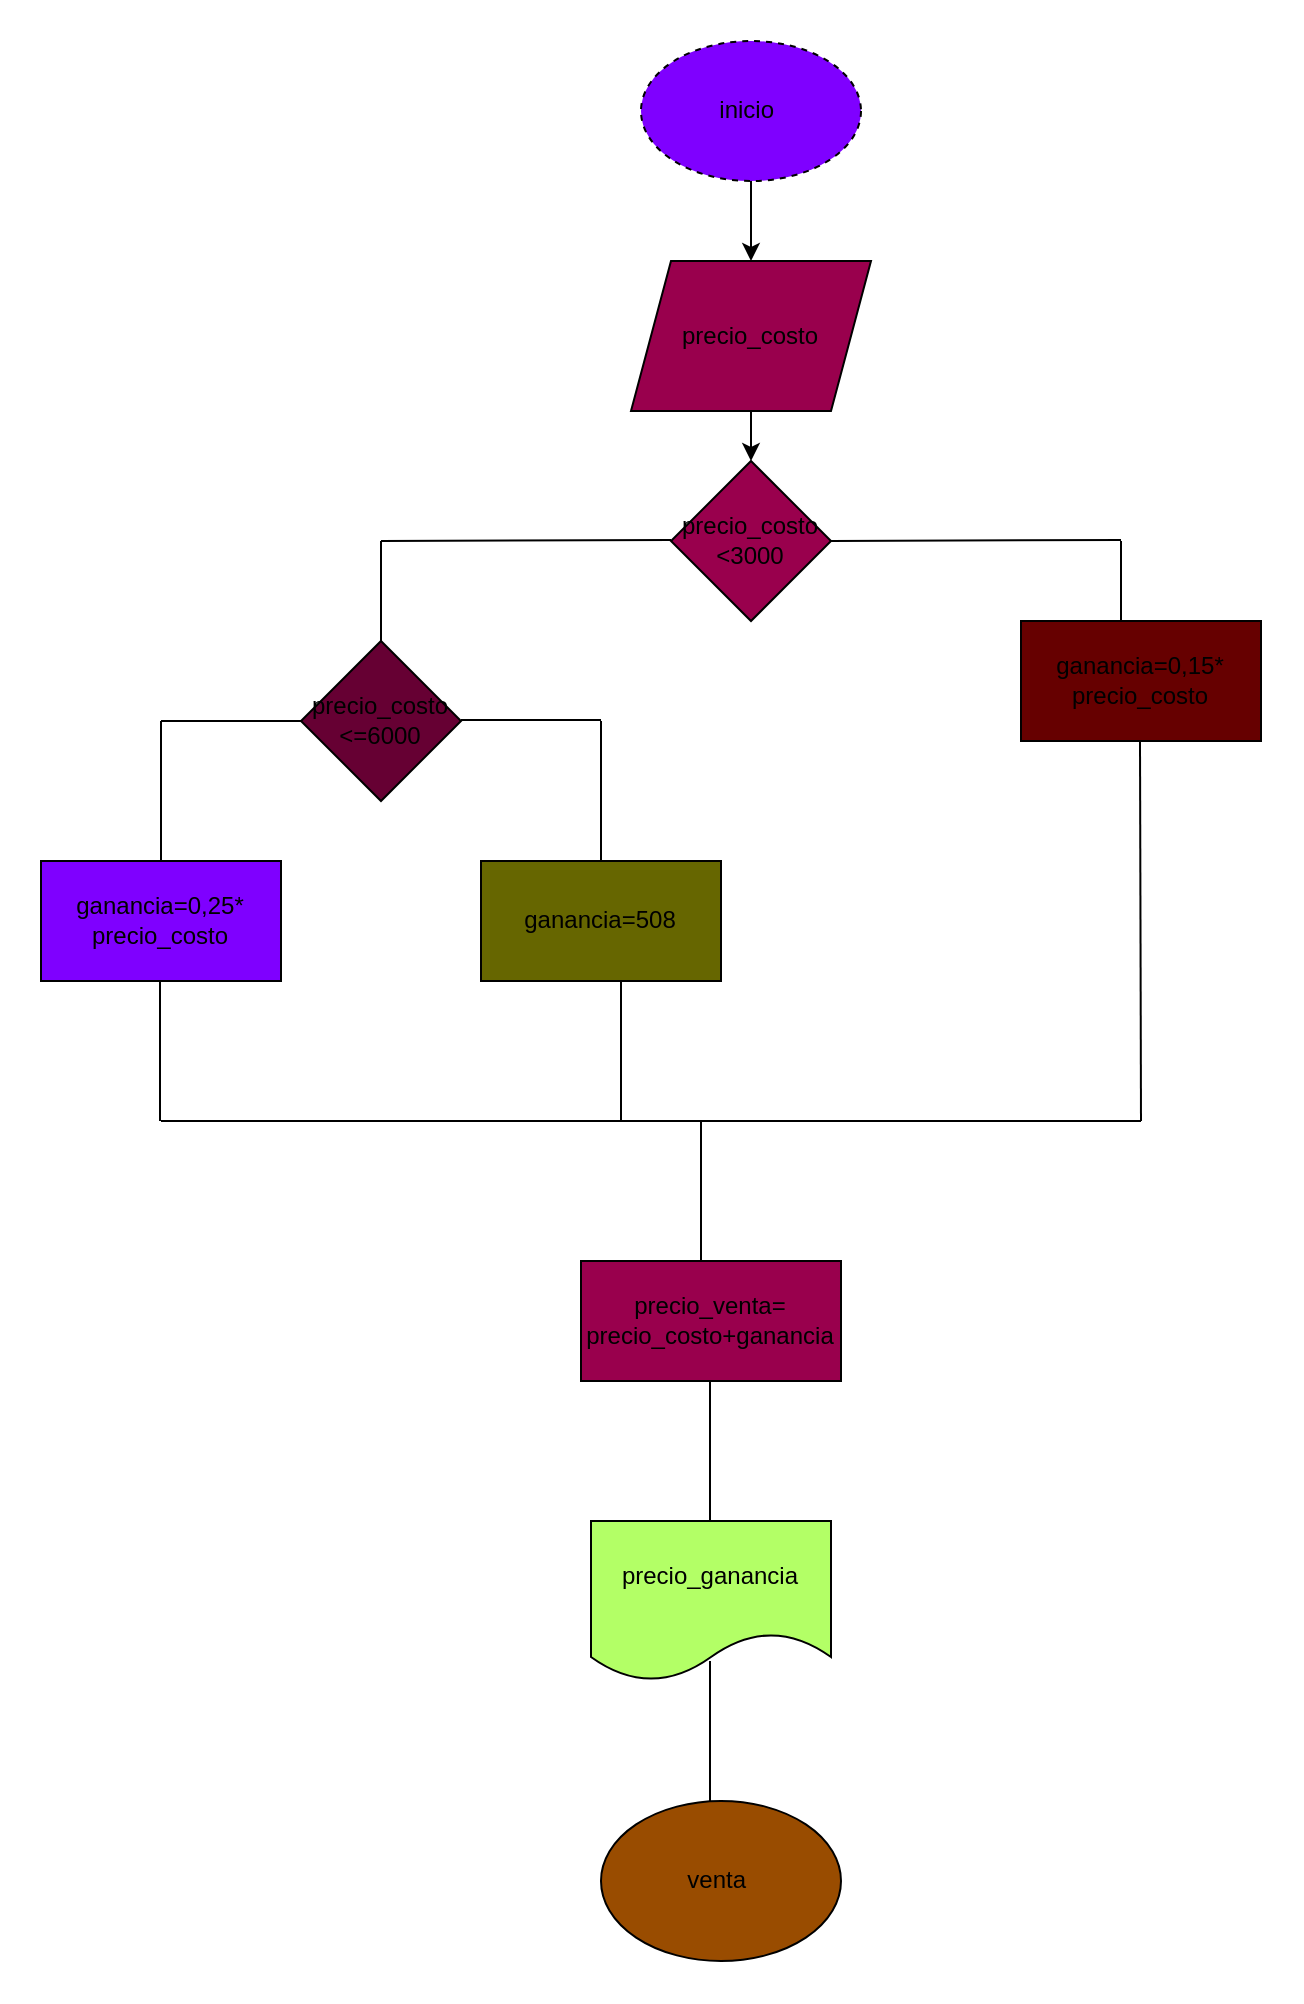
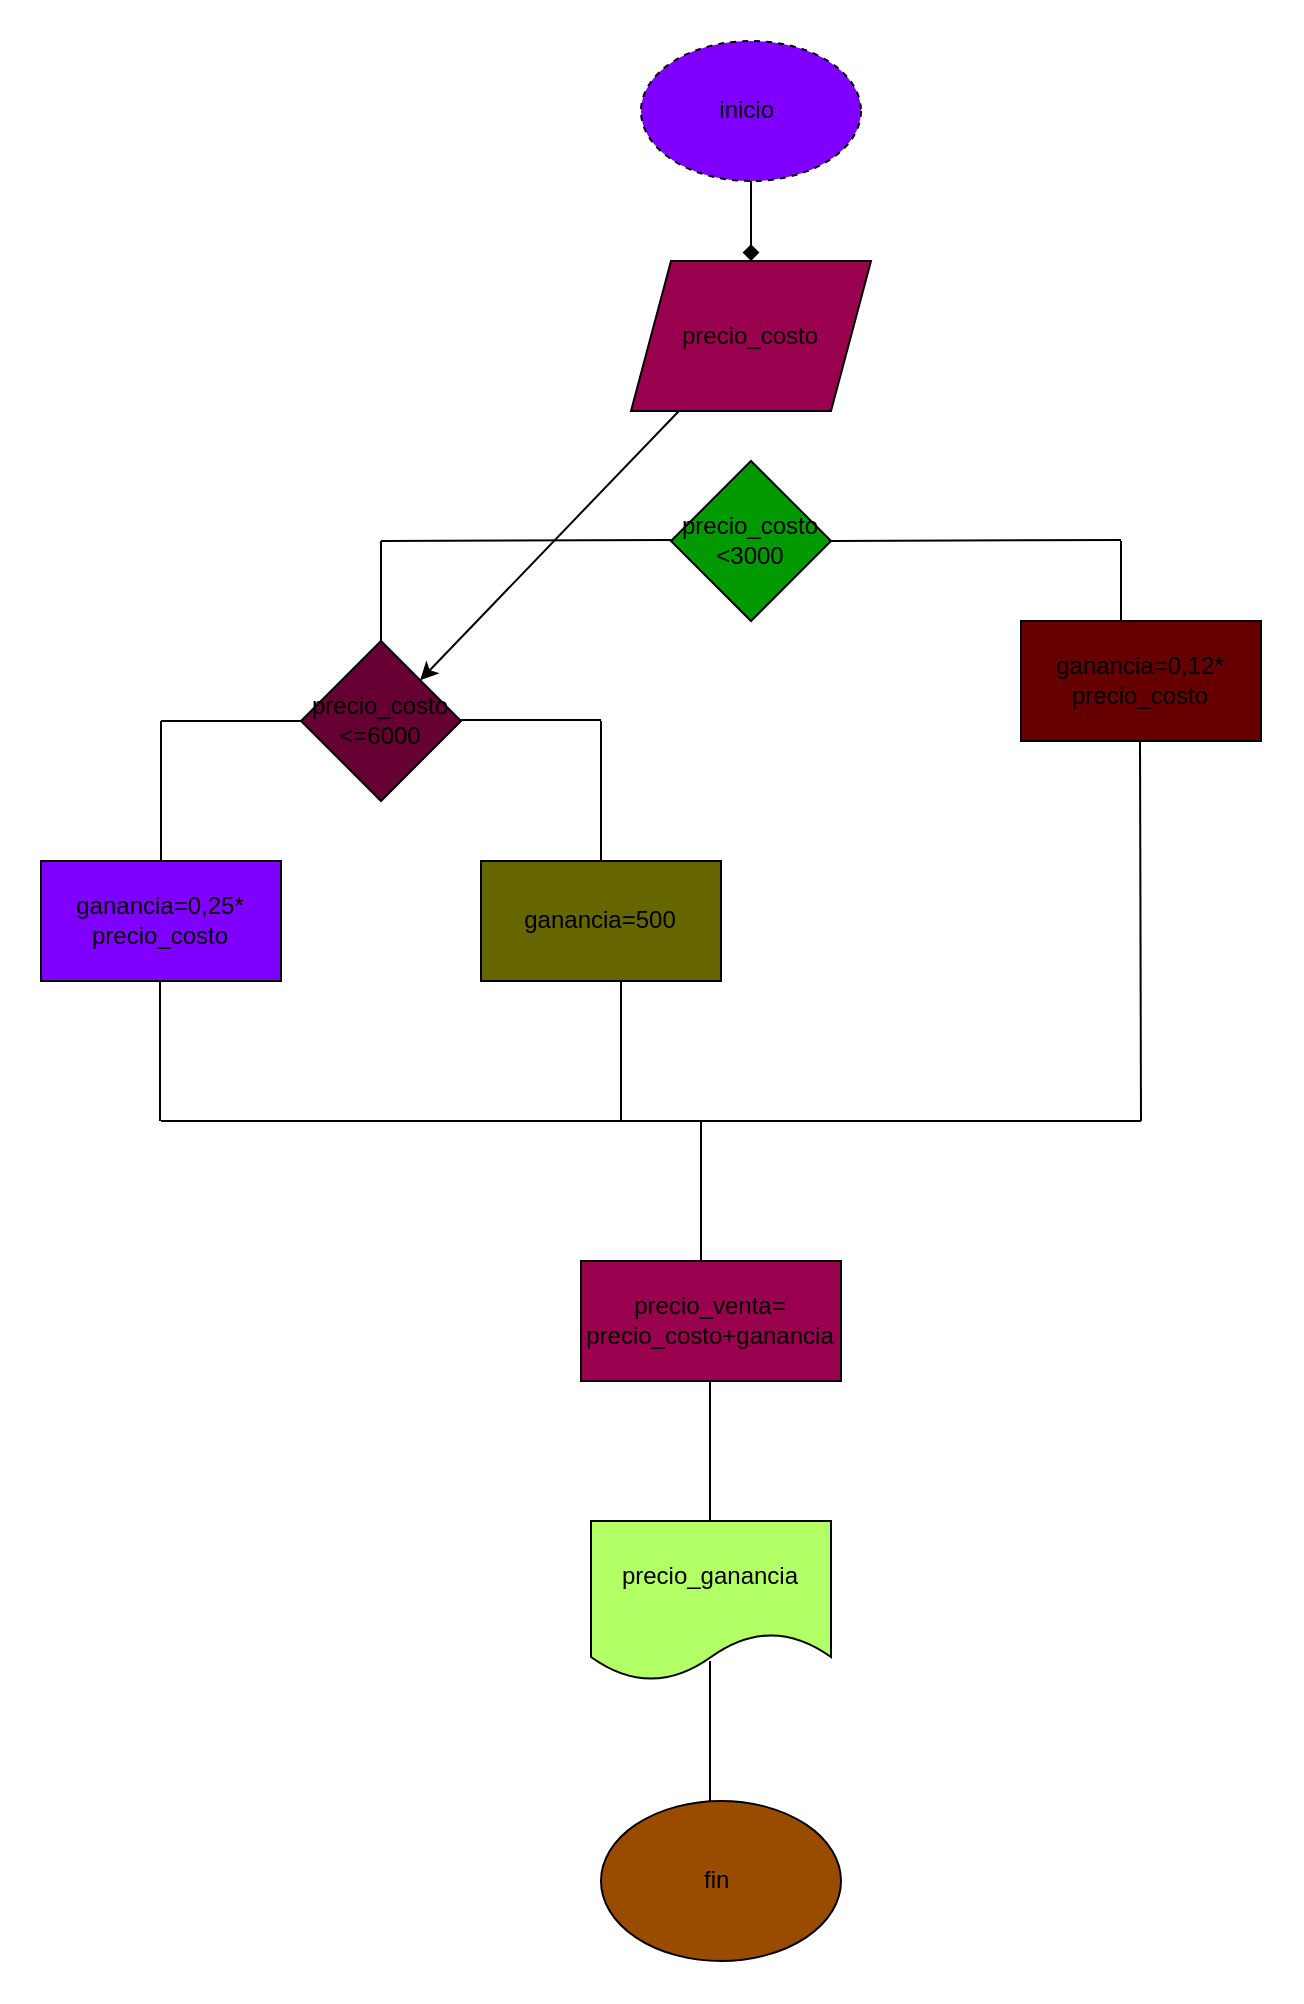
edge "inicio" -> "precio_costo": arrowhead classic -> diamond
edge "precio_costo" -> "precio_costo <3000": now "precio_costo" -> "precio_costo <=6000"
node "precio_costo <3000": fillcolor #99004d -> #009900
node "ganancia=0,15* precio_costo": label "ganancia=0,15* precio_costo" -> "ganancia=0,12* precio_costo"
node "ganancia=508": label "ganancia=508" -> "ganancia=500"
node "venta": label "venta" -> "fin"
